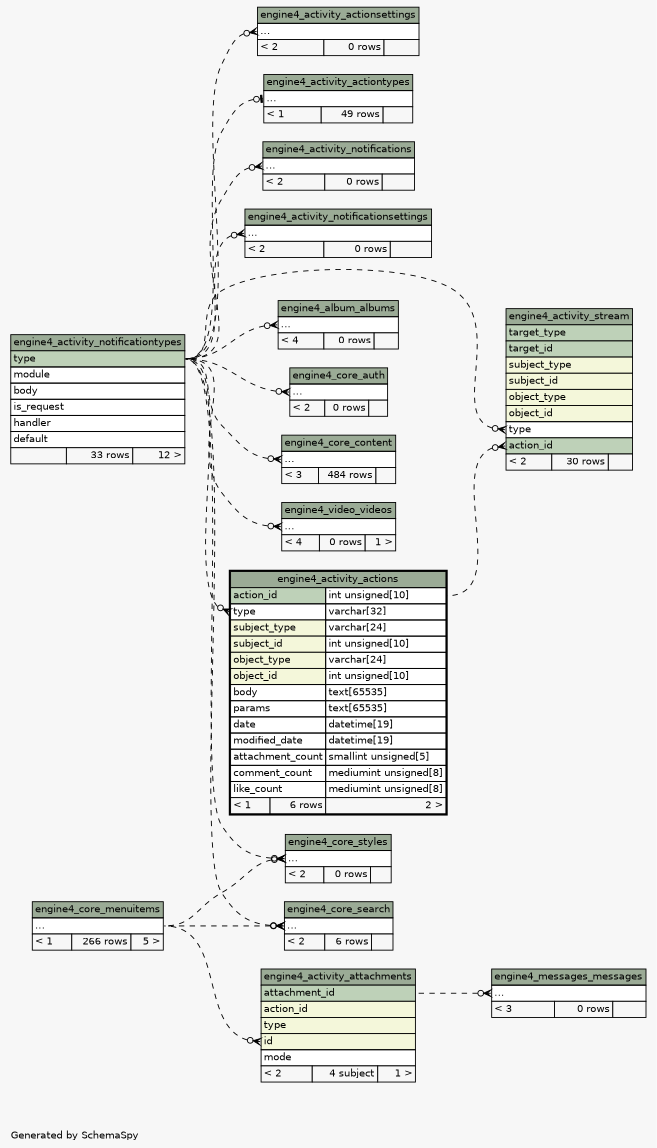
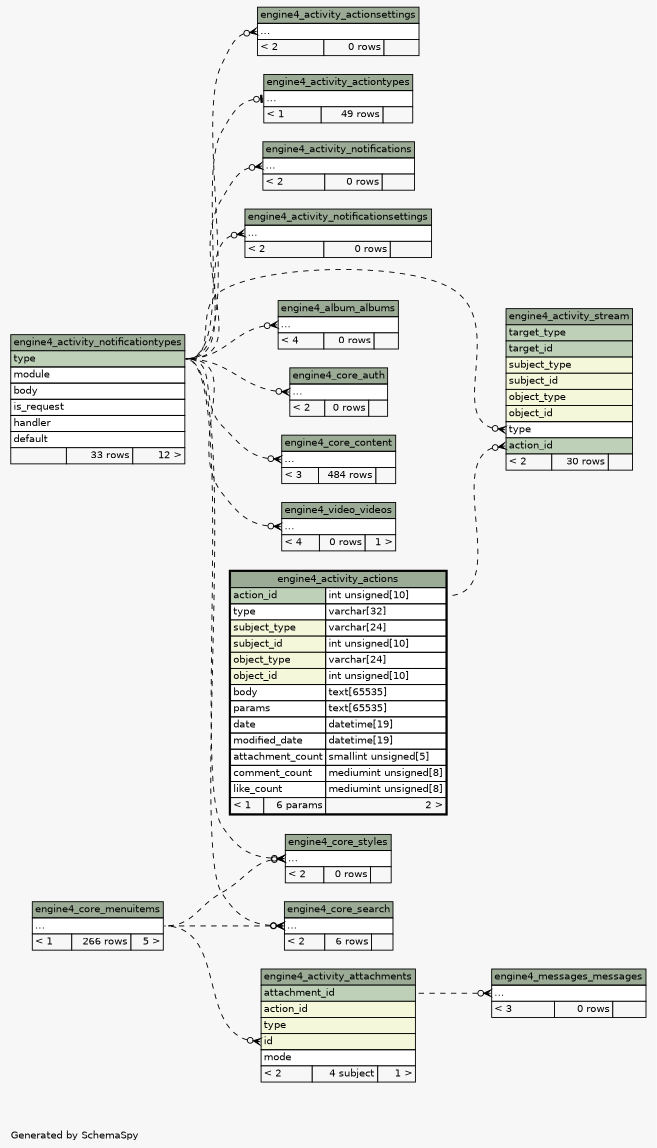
edge "engine4_activity_notificationtypes" -> "engine4_activity_actions": removed
node "engine4_activity_actions": text "6 rows" -> "6 params"
